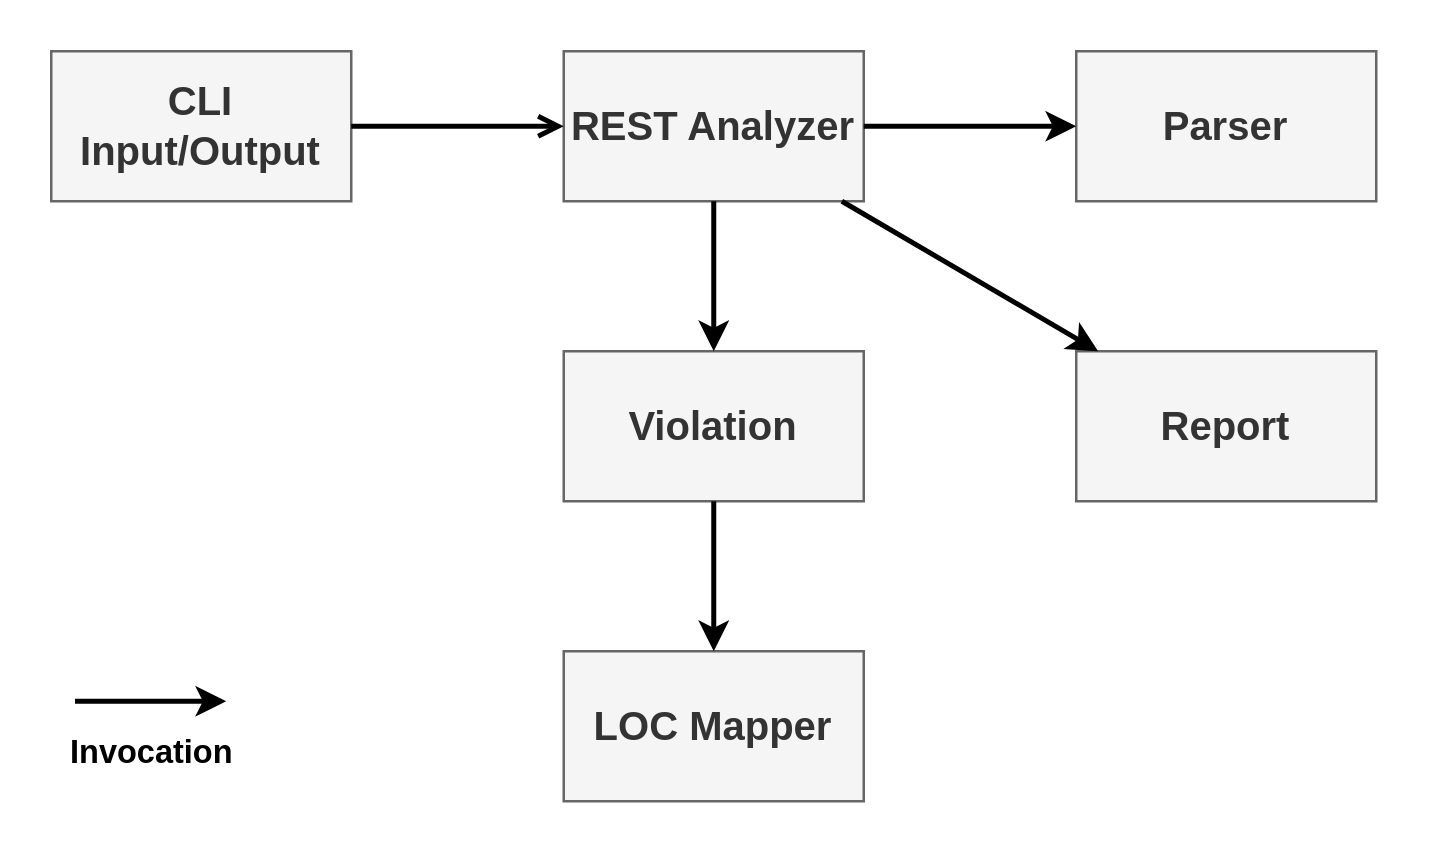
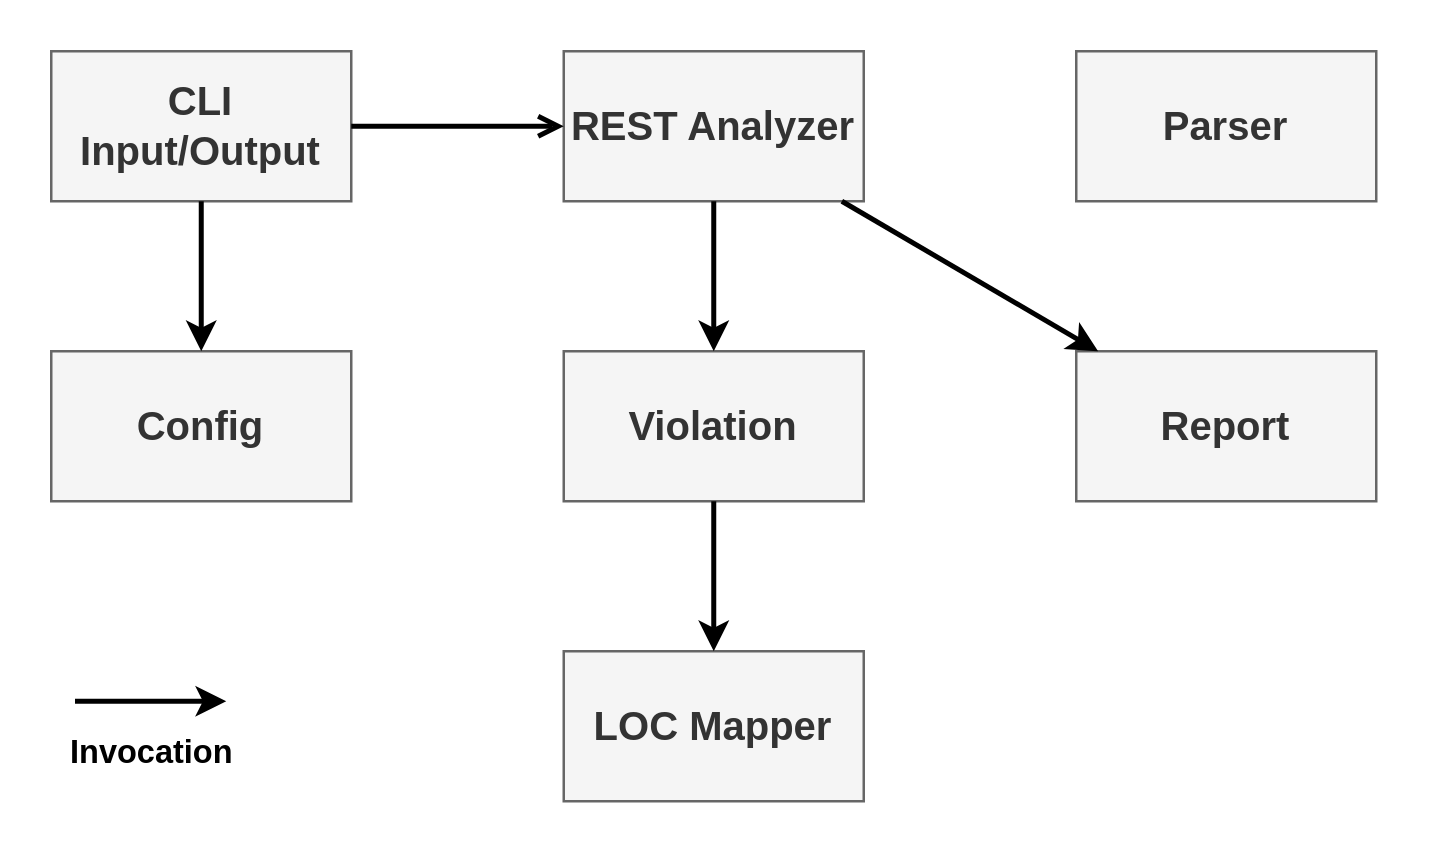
edge "REST Analyzer" -> "Parser": removed
edge "CLI Input/Output" -> "Config": added
node "Config": added
